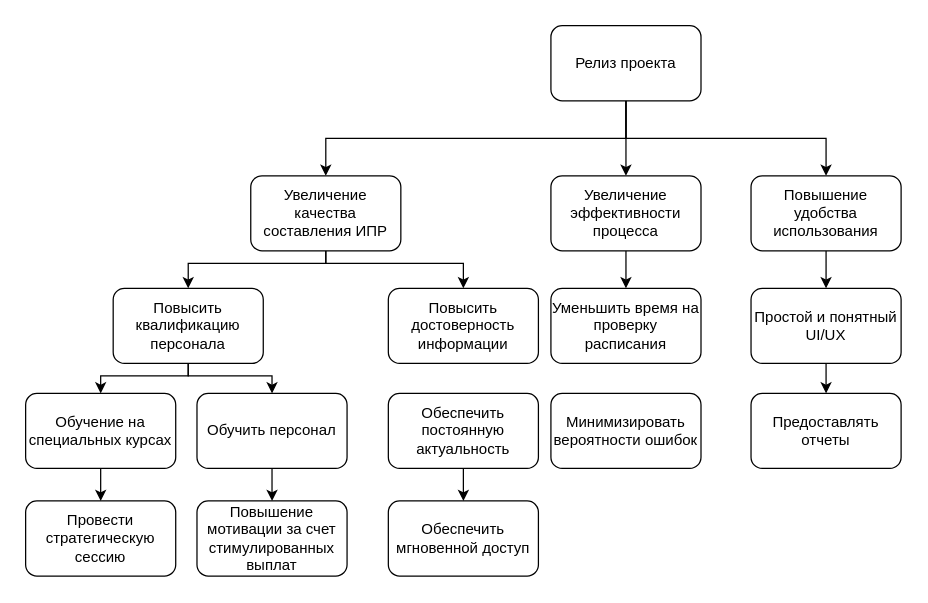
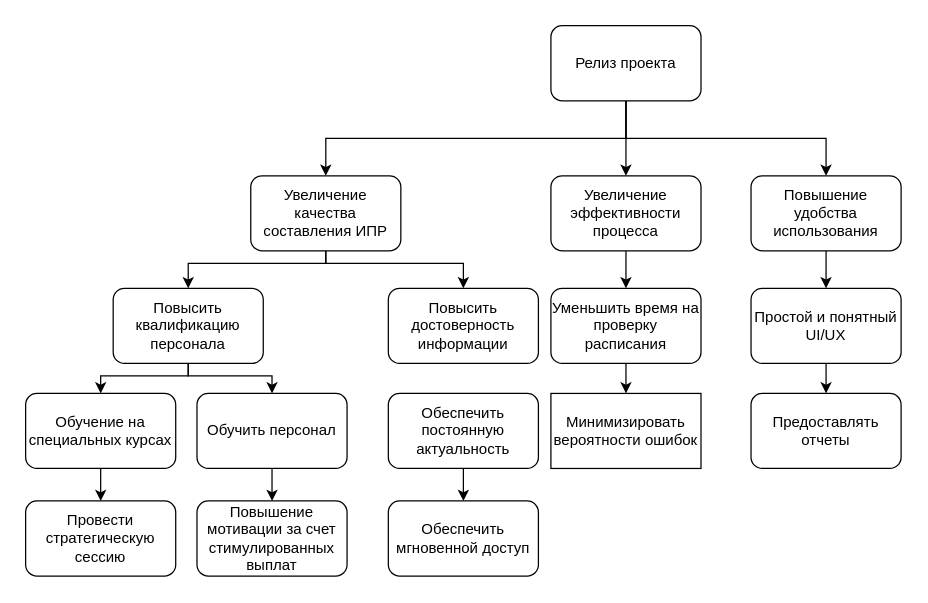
edge "Уменьшить время на проверку расписания" -> "Минимизировать вероятности ошибок": added
node "Минимизировать вероятности ошибок": shape rounded rectangle -> rectangle
